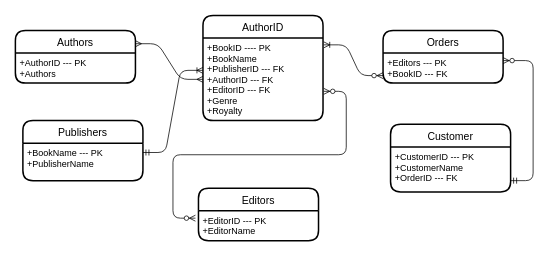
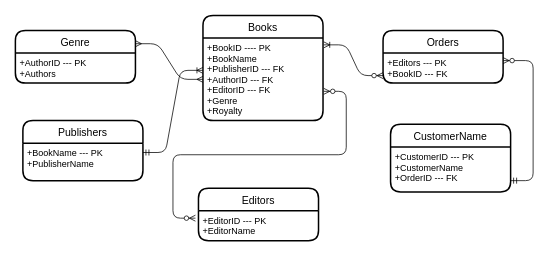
node "AuthorID": label "AuthorID" -> "Books"
node "Authors": label "Authors" -> "Genre"
node "Customer": label "Customer" -> "CustomerName"
